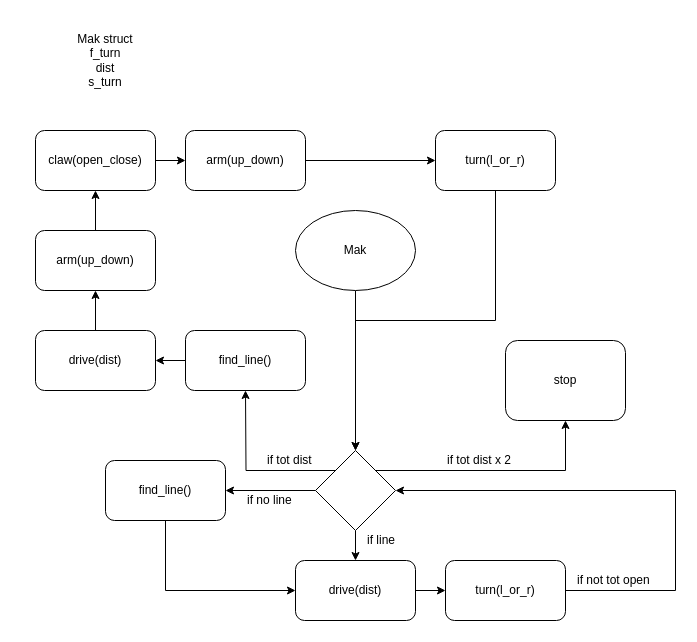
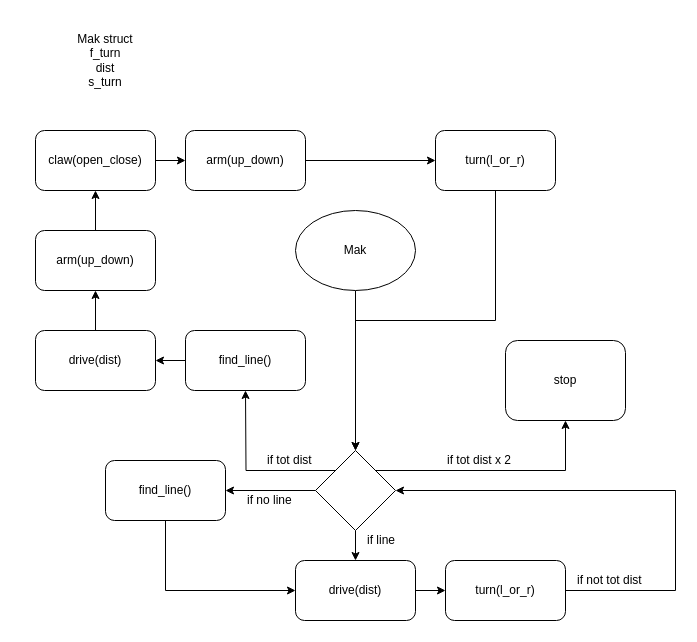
node "if not tot open": label "if not tot open" -> "if not tot dist"
